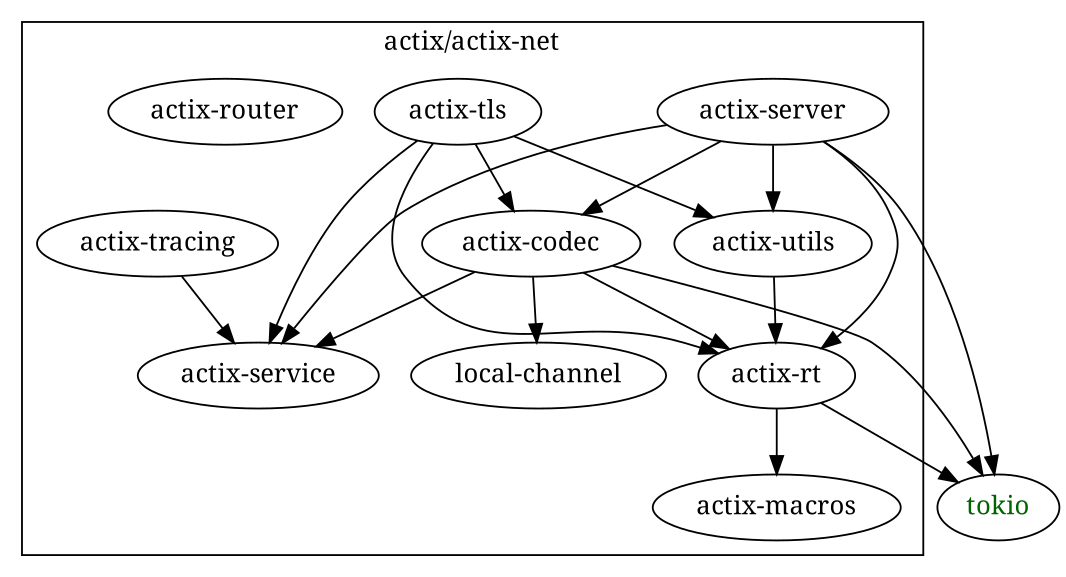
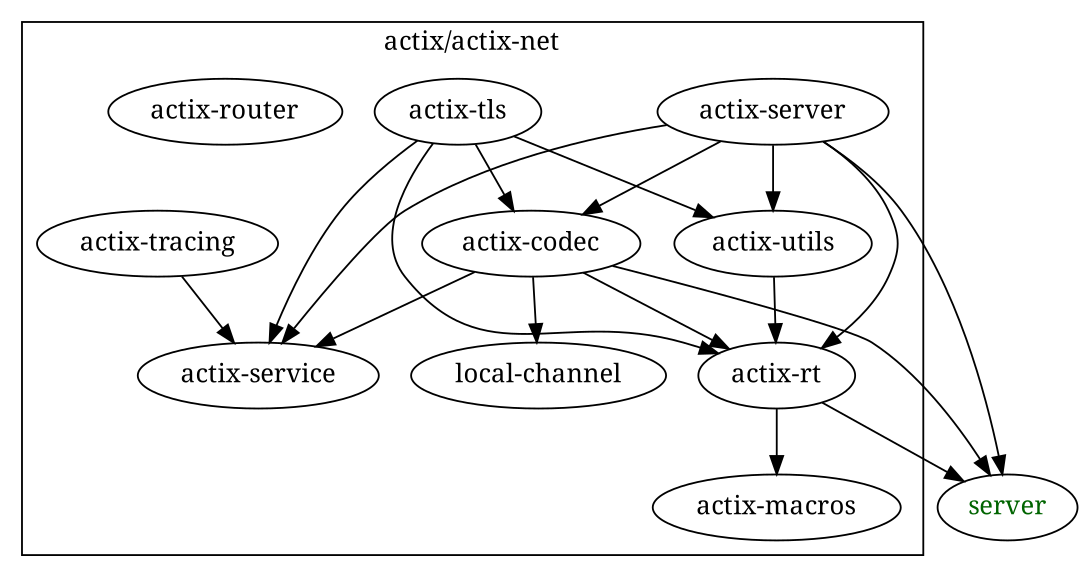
node "tokio": label "tokio" -> "server"
